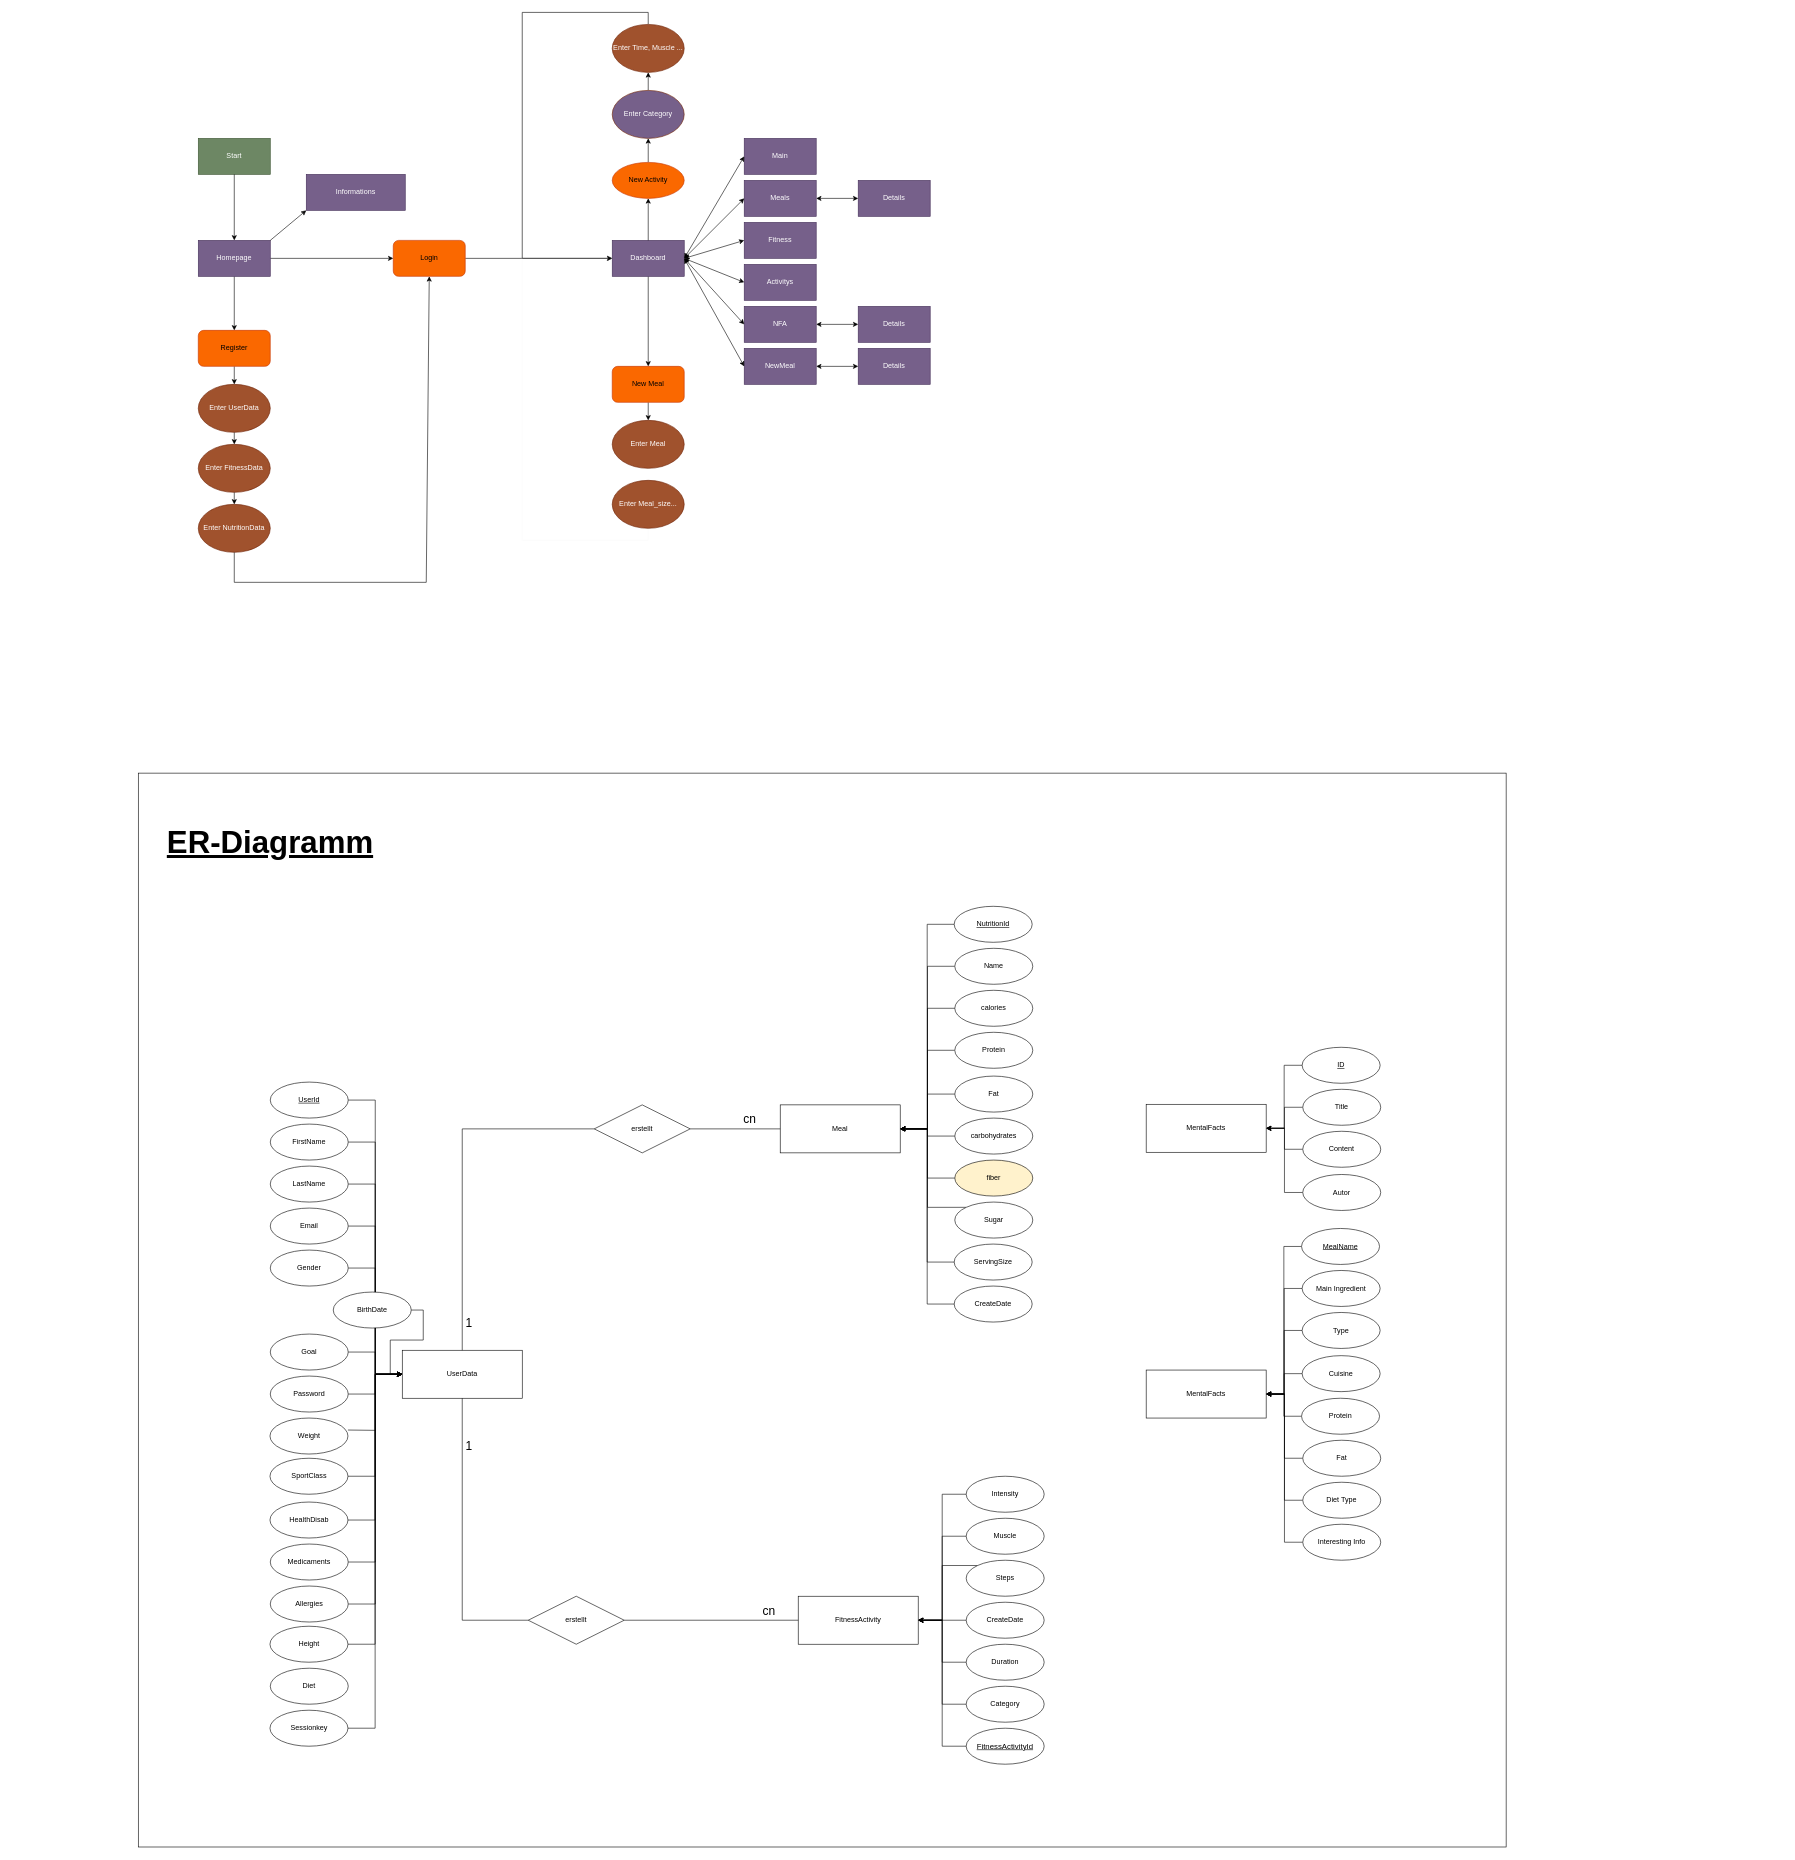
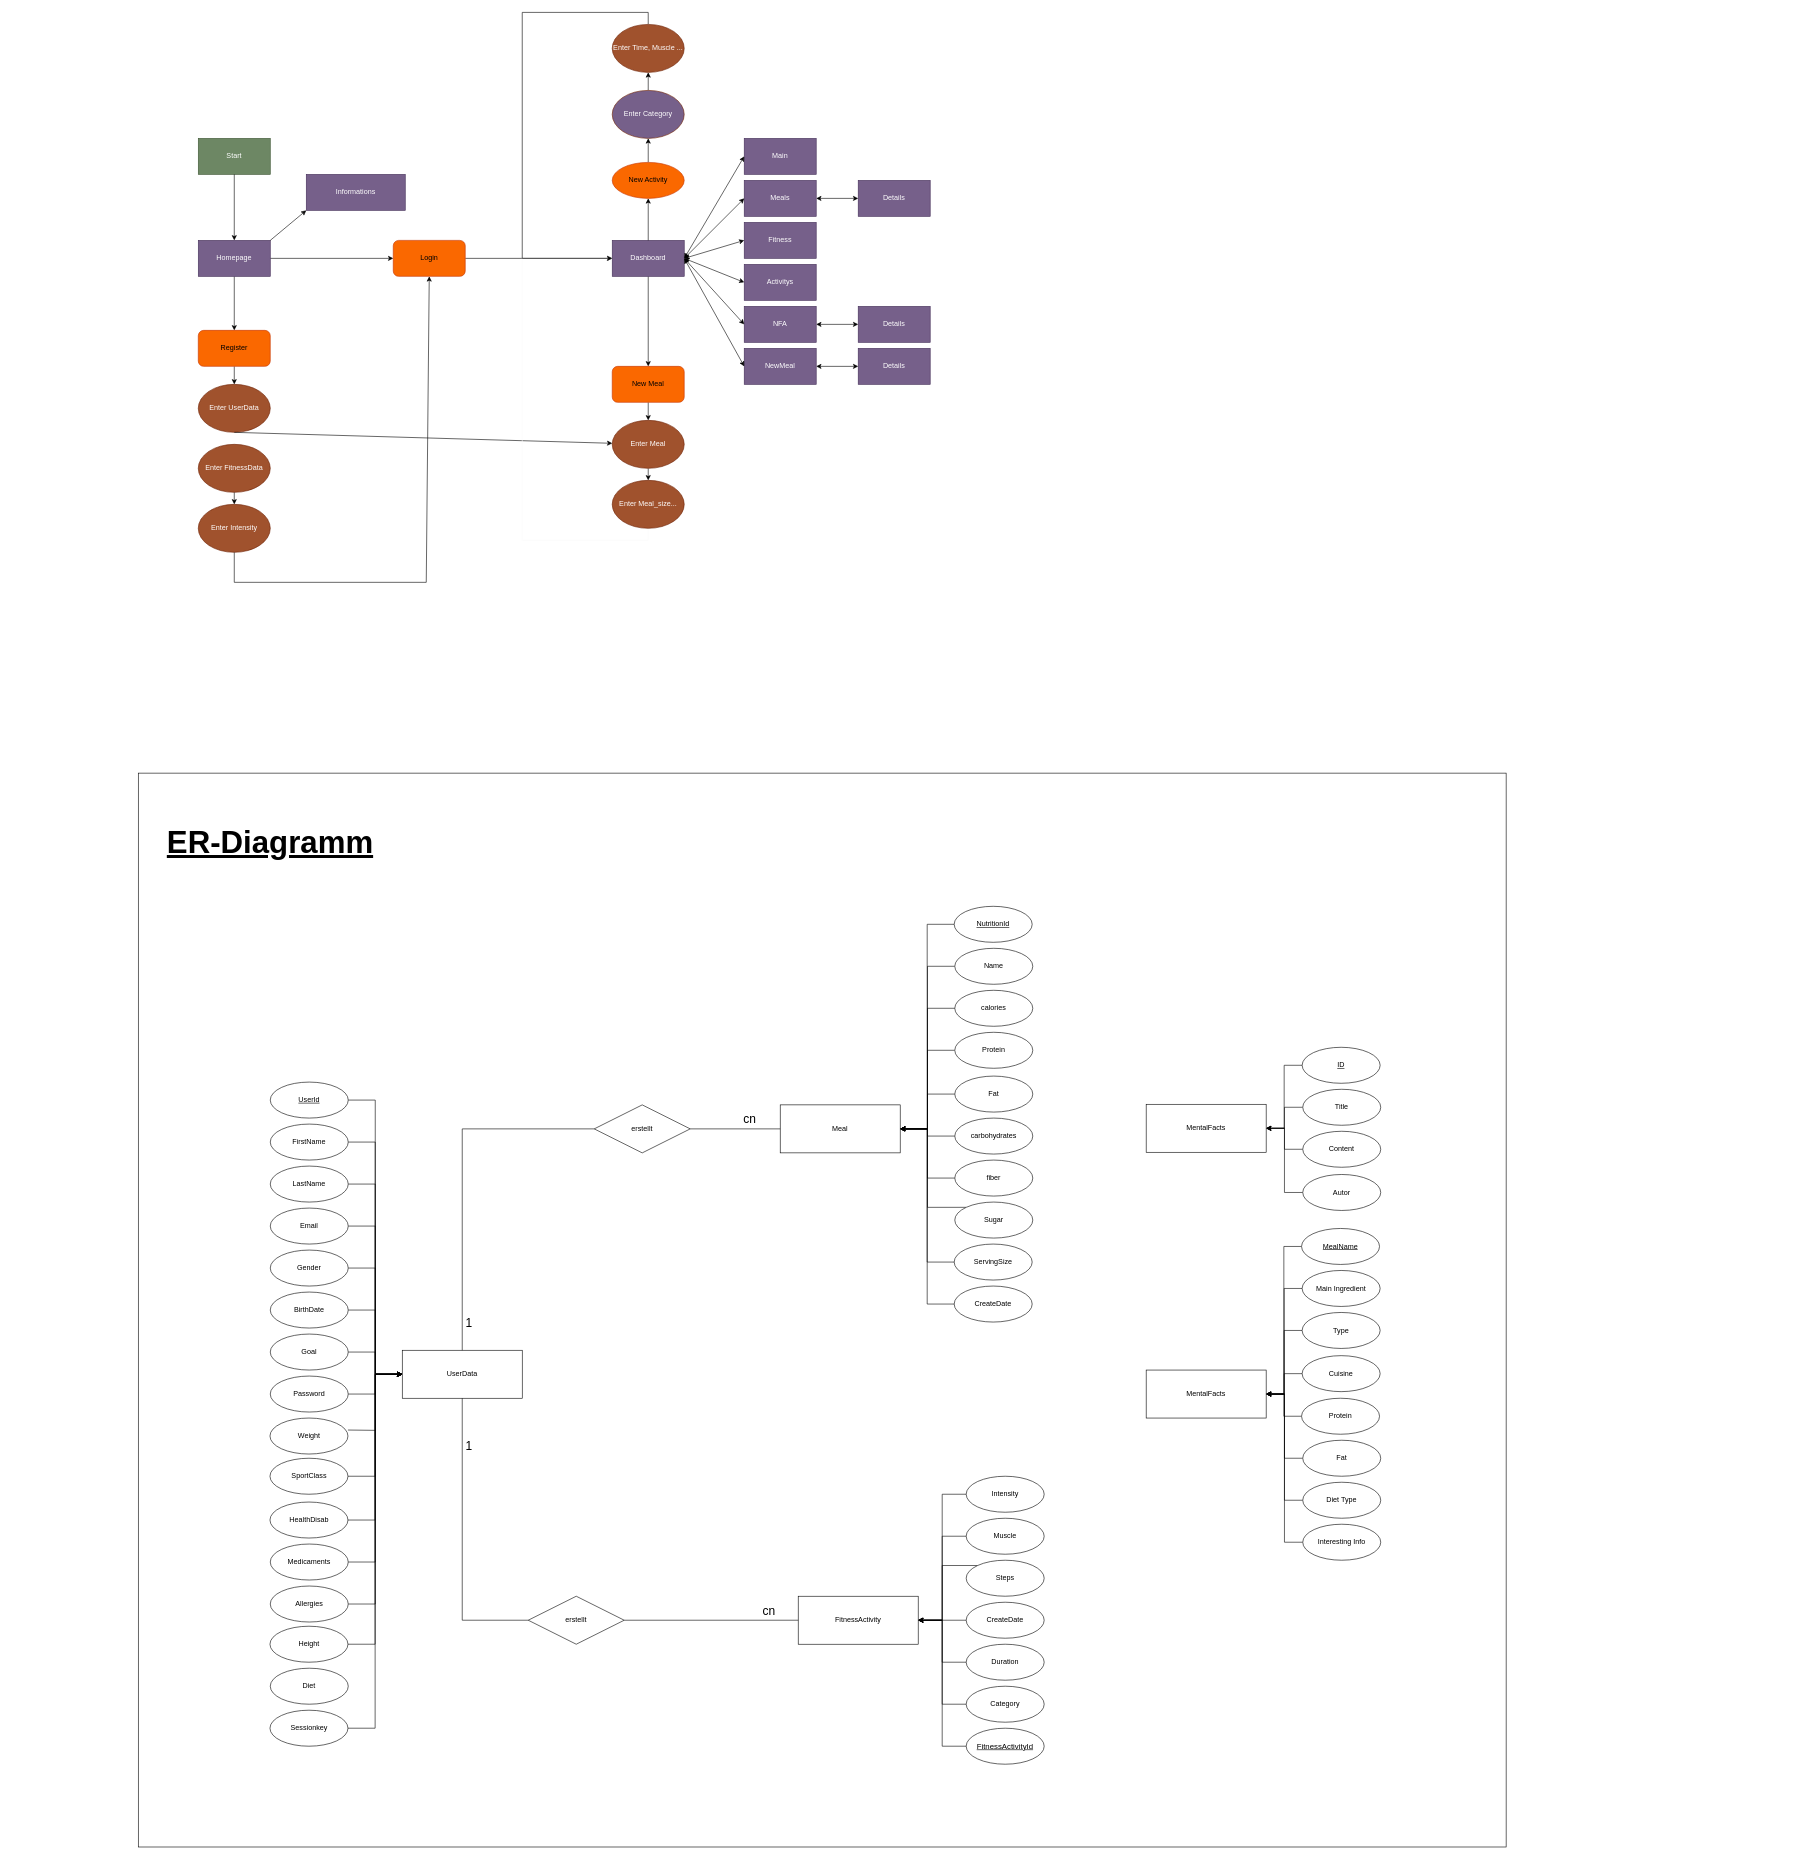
edge "Enter UserData" -> "Enter FitnessData": now "Enter UserData" -> "Enter Meal"
edge "Enter Meal" -> "Enter Meal_size...": added
node "Enter NutritionData": label "Enter NutritionData" -> "Enter Intensity"
node "fiber": fillcolor #fff2cc -> #ffffff
node "BirthDate": moved (372, 1310) -> (309, 1310)
